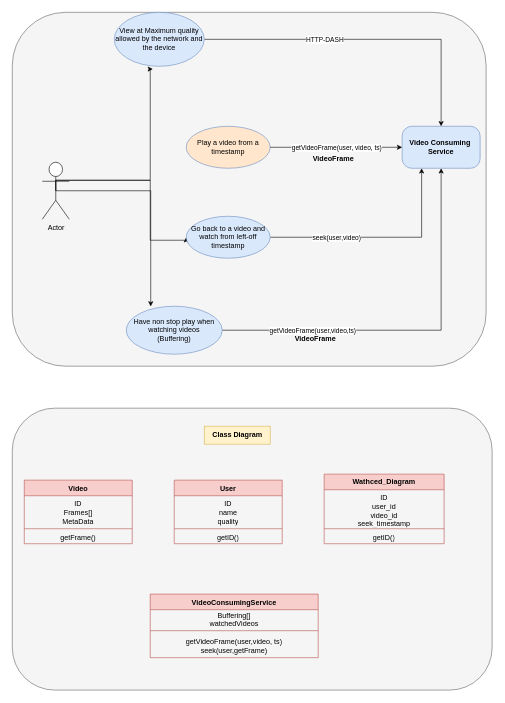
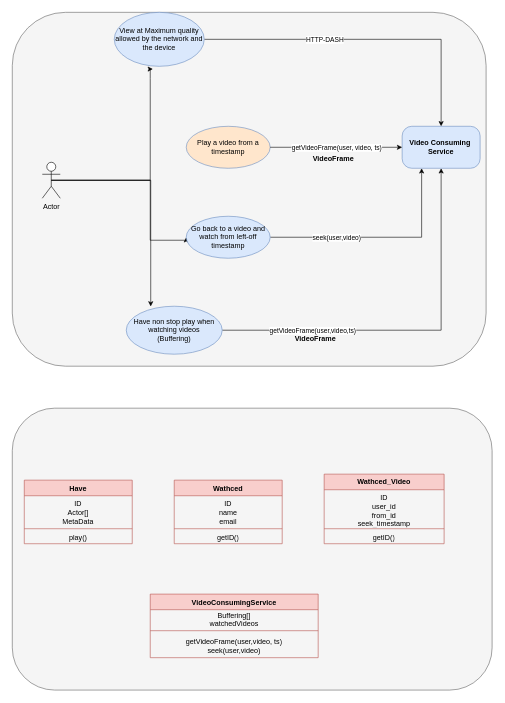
node "Actor": size 27x57 -> 18x36
node "Class Diagram": removed
node "Wathced_Diagram": label "Wathced_Diagram" -> "Wathced_Video"
node "Video": label "Video" -> "Have"
node "User": label "User" -> "Wathced"
node "ID user_id video_id seek_timestamp": label "ID user_id video_id seek_timestamp" -> "ID user_id from_id seek_timestamp"
node "ID Frames[] MetaData": label "ID Frames[] MetaData" -> "ID Actor[] MetaData"
node "ID name quality": label "ID name quality" -> "ID name email"
node "getFrame()": label "getFrame()" -> "play()"
node "getVideoFrame(user,video, ts) seek(user,getFrame)": label "getVideoFrame(user,video, ts) seek(user,getFrame)" -> "getVideoFrame(user,video, ts) seek(user,video)"
